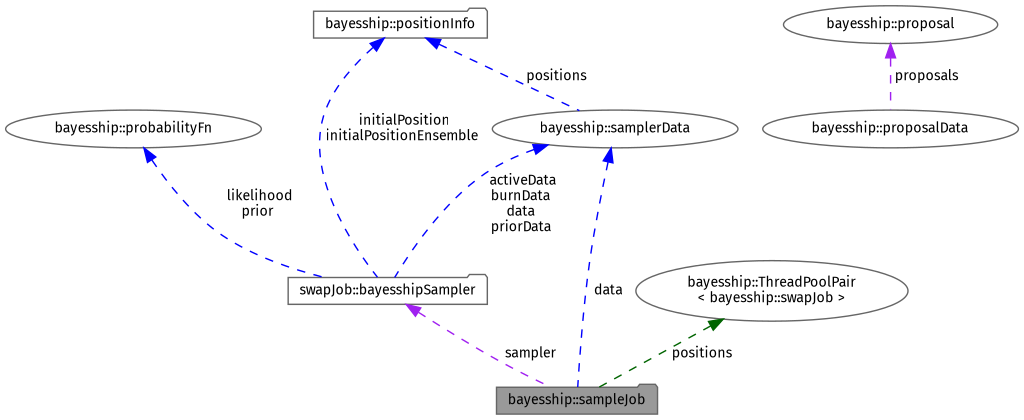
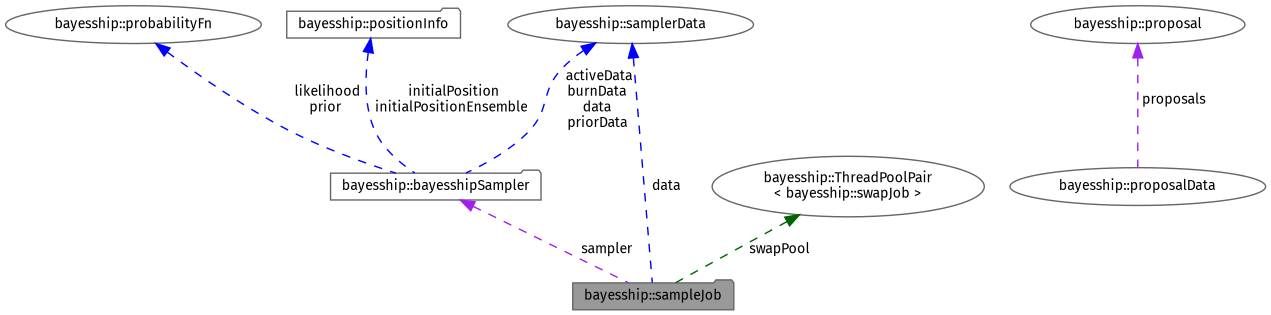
edge "bayesship::samplerData" -> "bayesship::positionInfo": removed, label "positions"
node "swapJob::bayesshipSampler": label "swapJob::bayesshipSampler" -> "bayesship::bayesshipSampler"
edge "bayesship::sampleJob" -> "bayesship::ThreadPoolPair < bayesship::swapJob >": label " positions" -> " swapPool"
